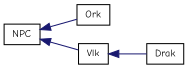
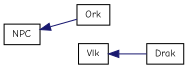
edge "Vlk" -> "NPC": removed
